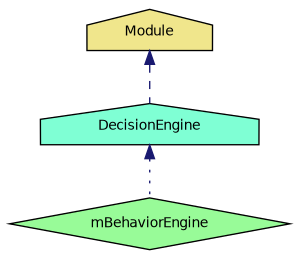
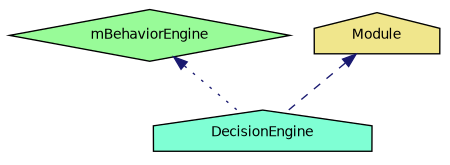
edge "mBehaviorEngine" -> "DecisionEngine": reversed
